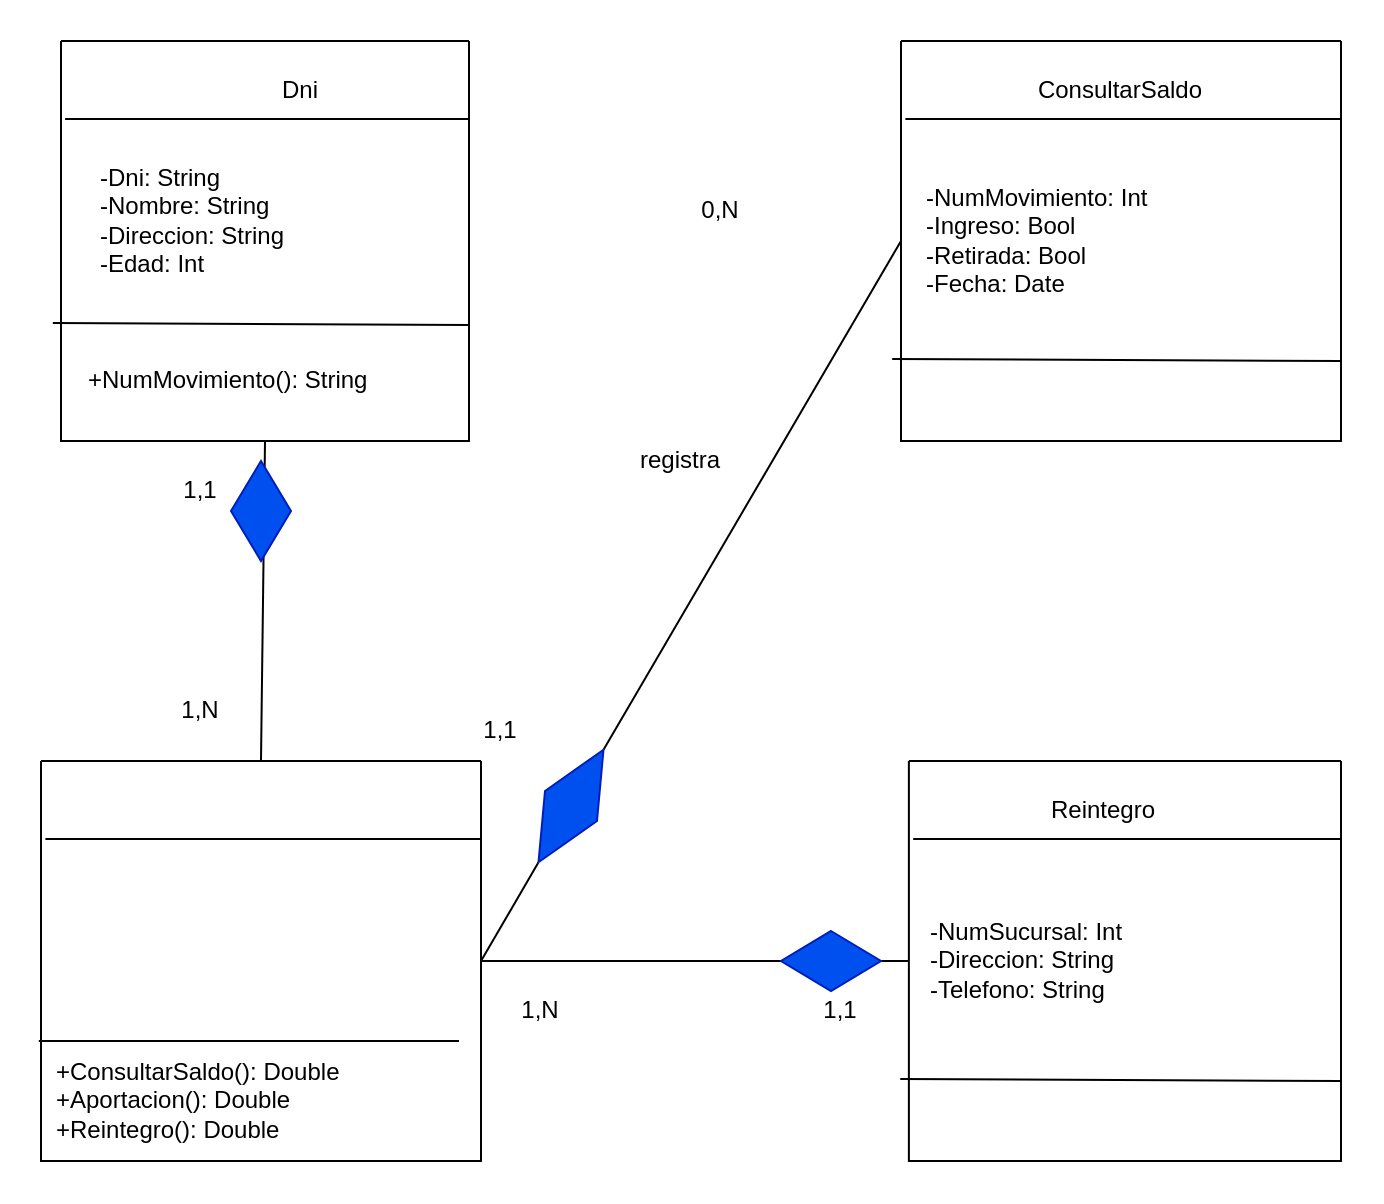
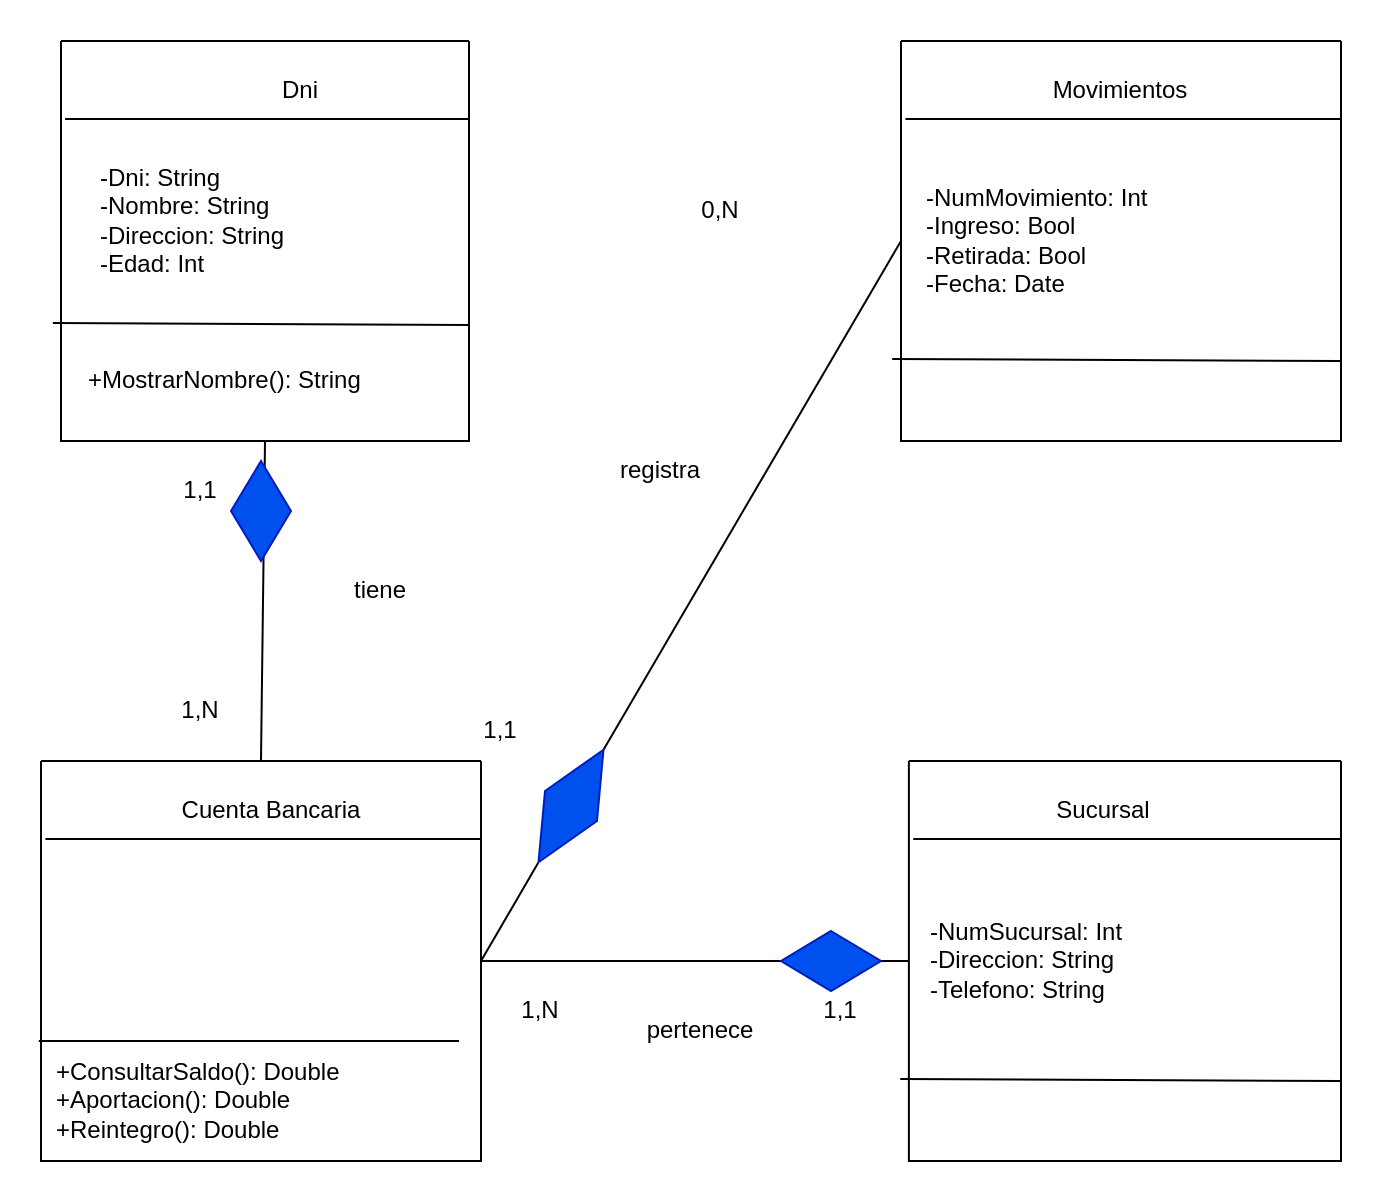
node "ConsultarSaldo": label "ConsultarSaldo" -> "Movimientos"
node "+NumMovimiento(): String": label "+NumMovimiento(): String" -> "+MostrarNombre(): String"
node "registra": moved (681, 461) -> (661, 471)
node "tiene": added
node "Cuenta Bancaria": added
node "Reintegro": label "Reintegro" -> "Sucursal"
node "pertenece": added
